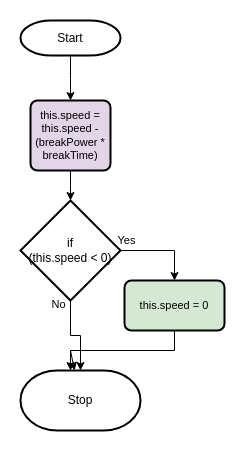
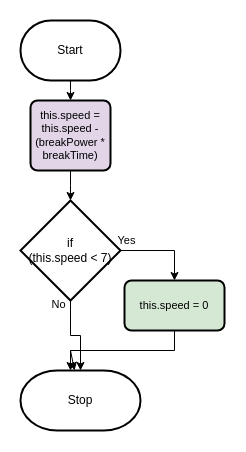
node "Start": size 100x35 -> 100x60
node "if (this.speed < 0)": label "if (this.speed < 0)" -> "if (this.speed < 7)"
